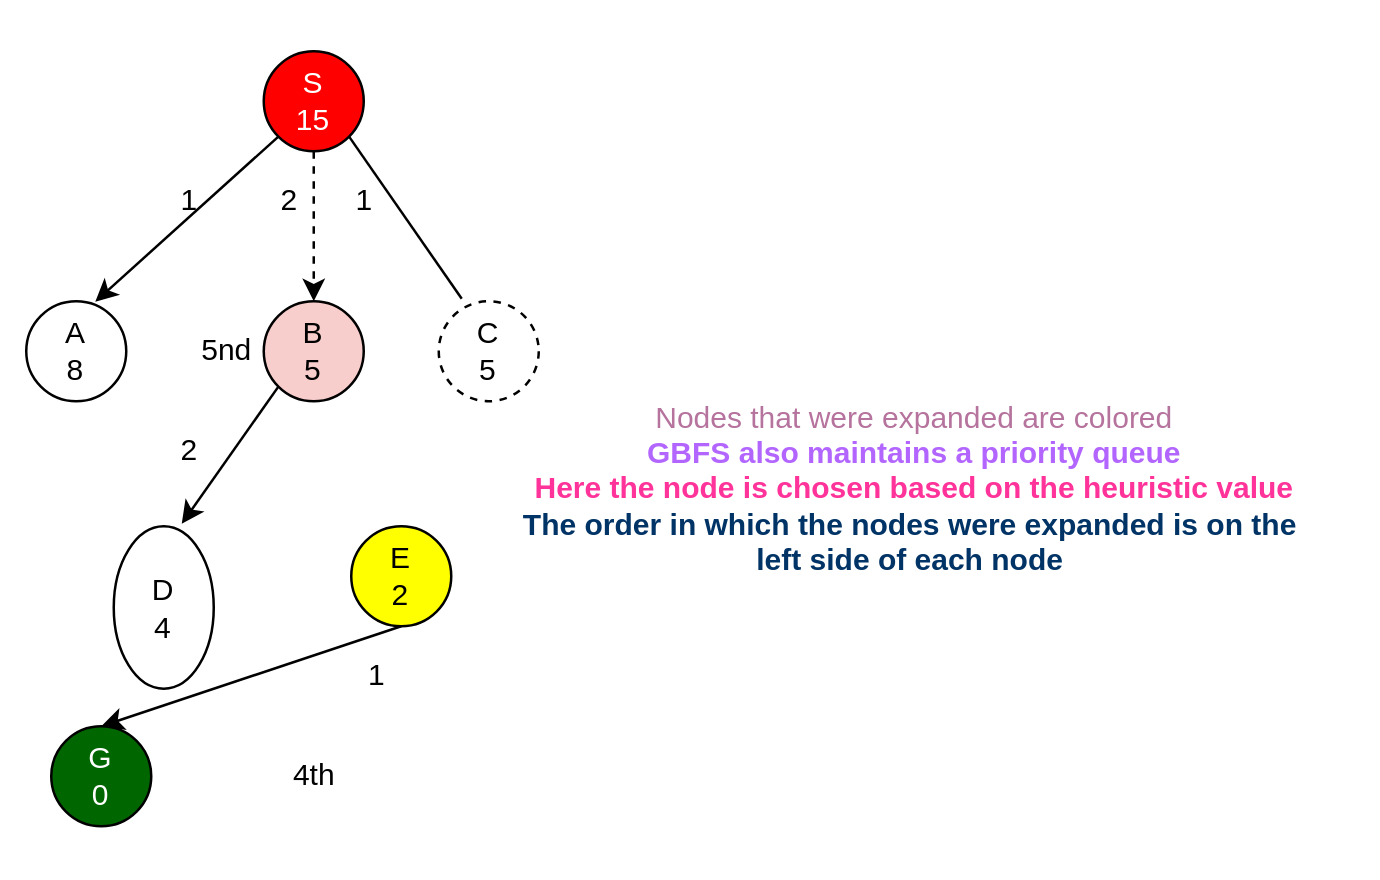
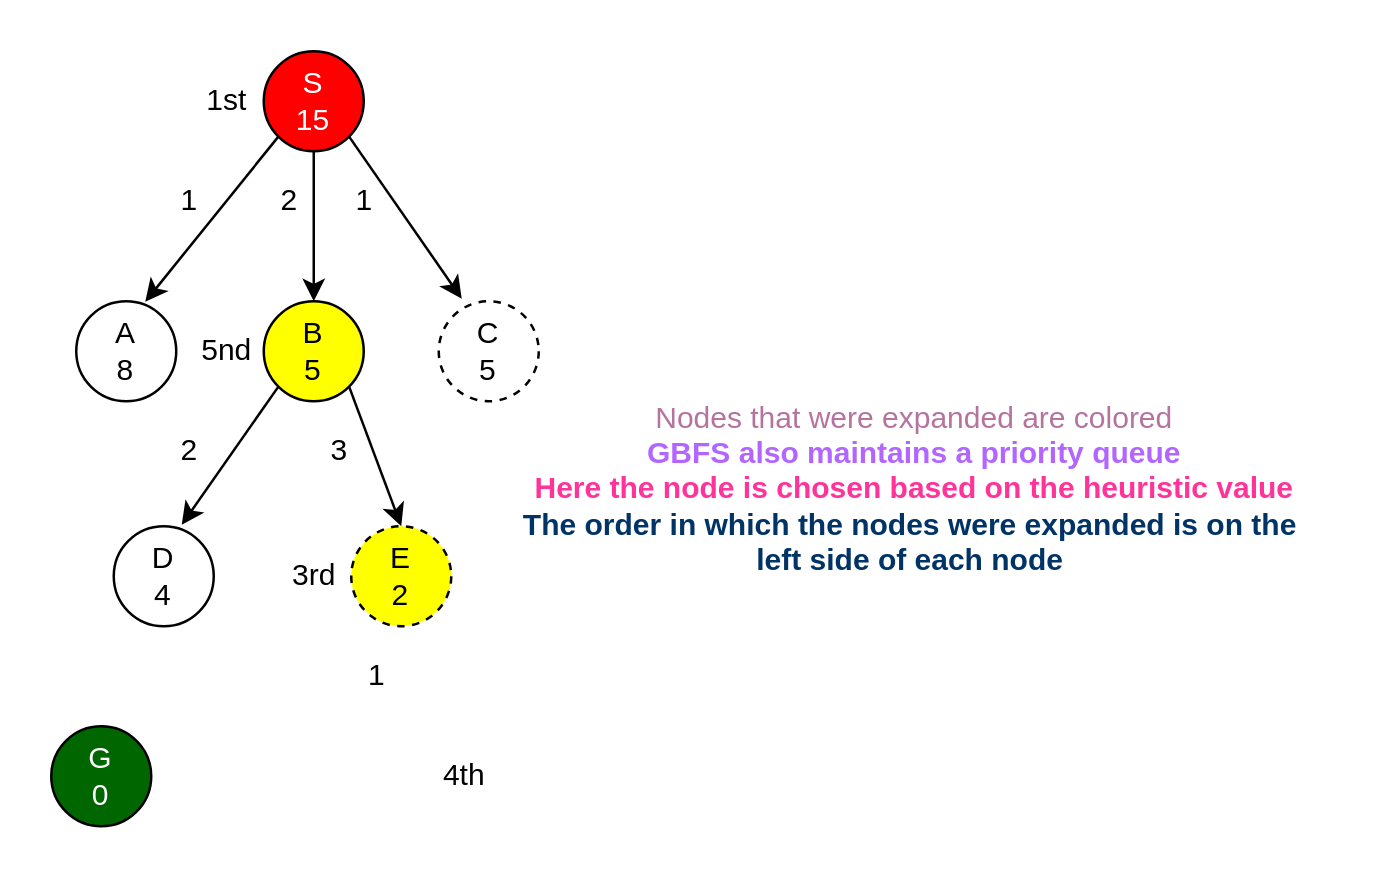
node "1st": added
edge "S 15" -> "B 5": style dashed -> solid
edge "S 15" -- "C 5": arrowhead none -> classic
node "A 8": moved (76, 351) -> (126, 351)
node "B 5": fillcolor #f8cecc -> #ffff00
edge "B 5" -> "E 2": added
node "3": added
node "3rd": added
node "E 2": style solid -> dashed
node "D 4": size 100x163 -> 100x100
edge "E 2" -> "G 0": removed
node "4th": moved (314, 776) -> (464, 776)
